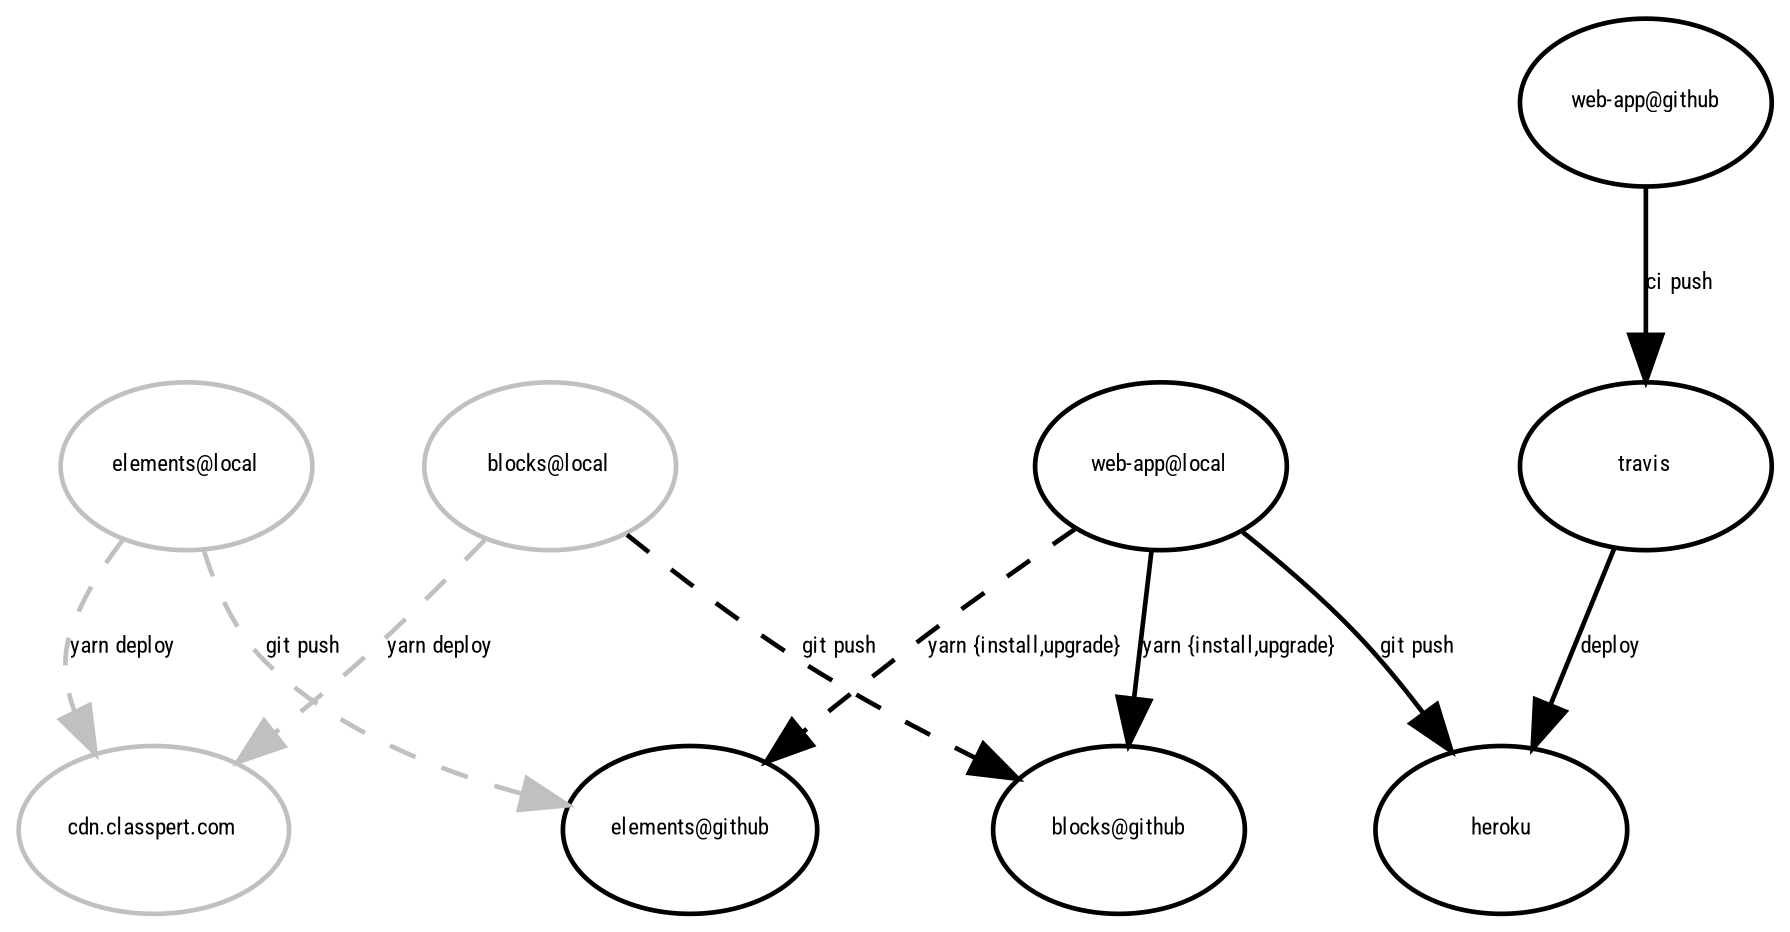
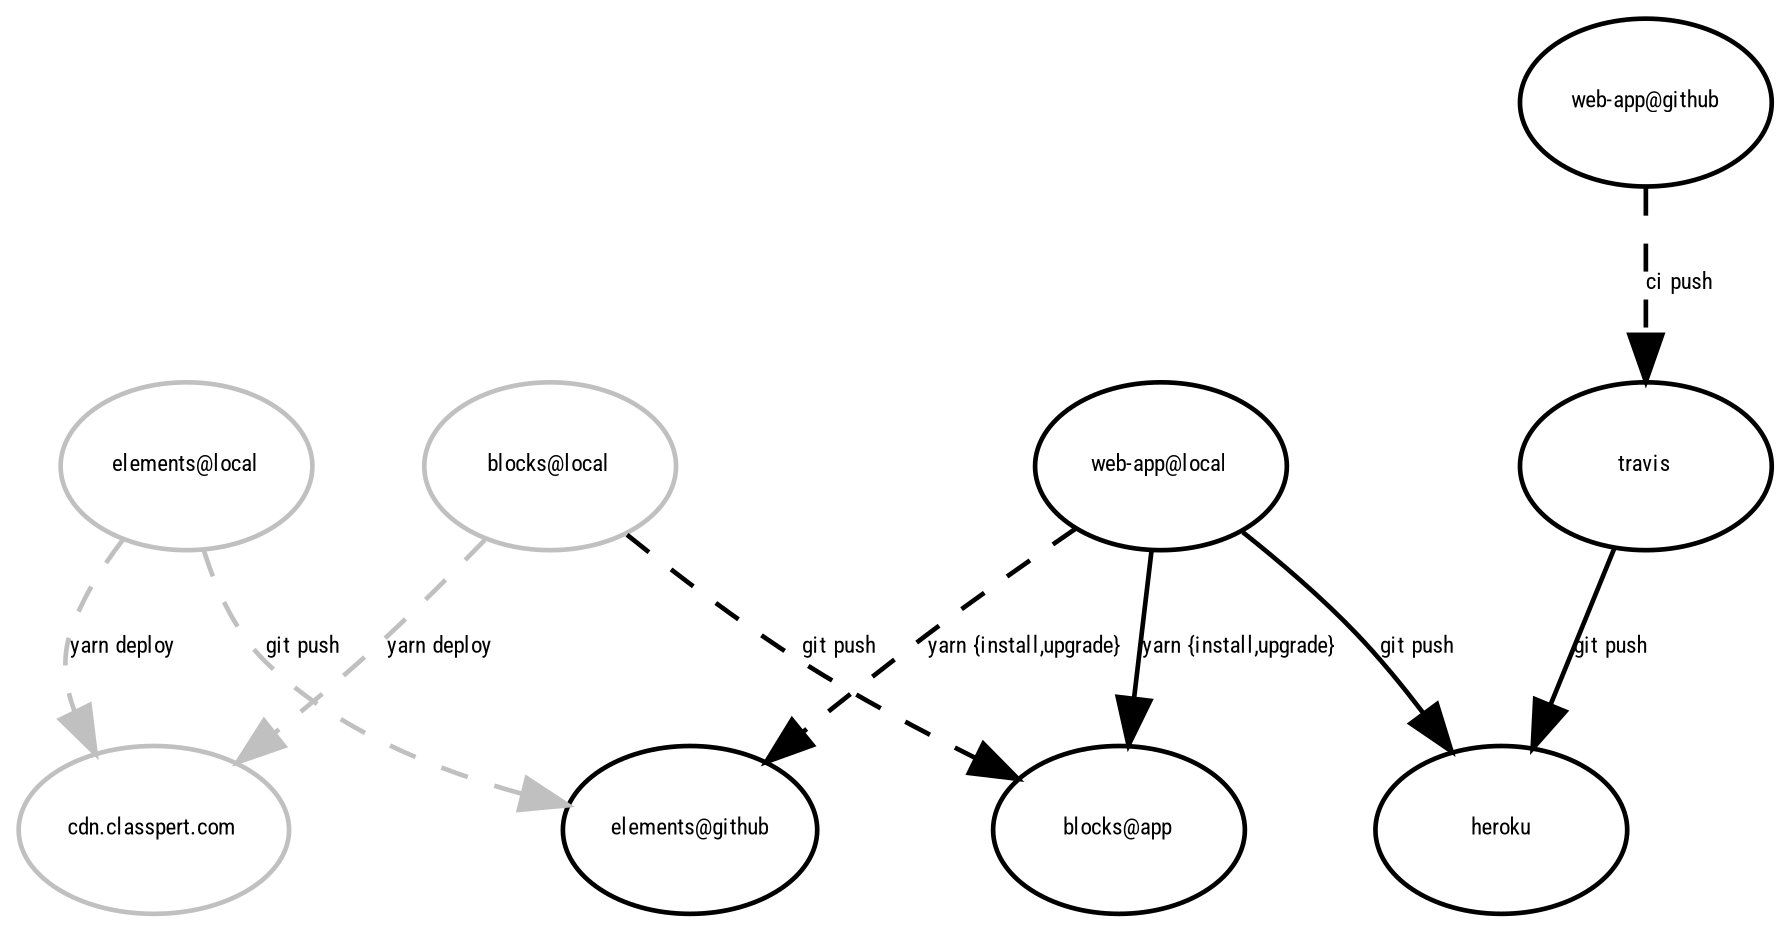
edge "web-app@github" -> "travis": style solid -> dashed
edge "travis" -> "heroku": label "deploy" -> "git push"
node "blocks@github": label "blocks@github" -> "blocks@app"
